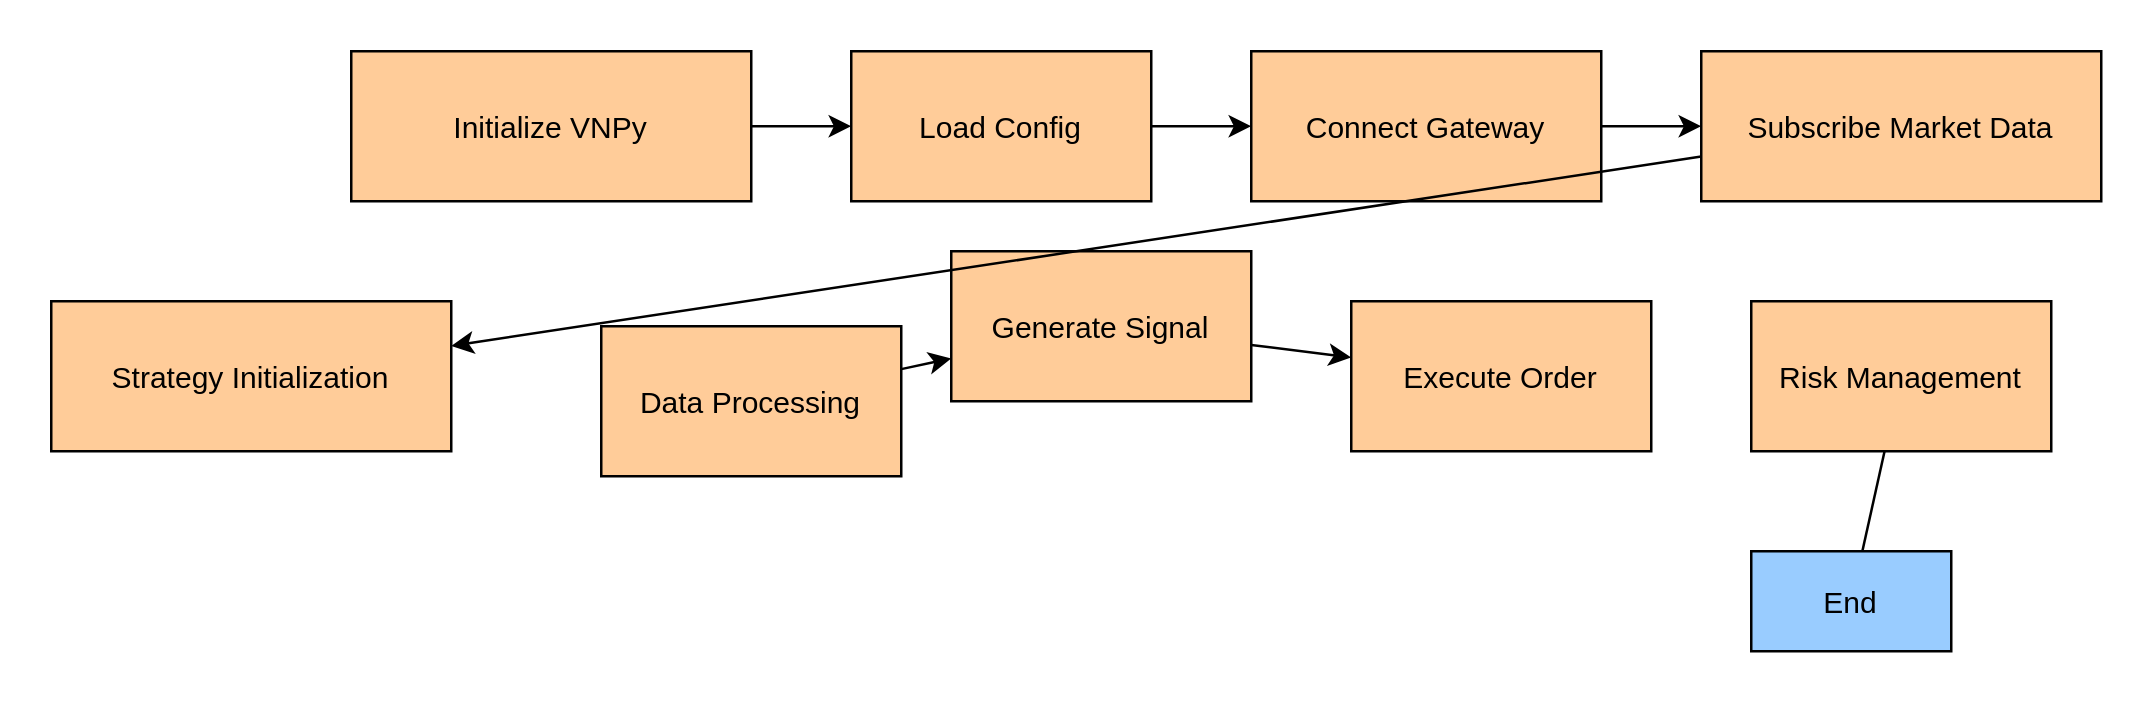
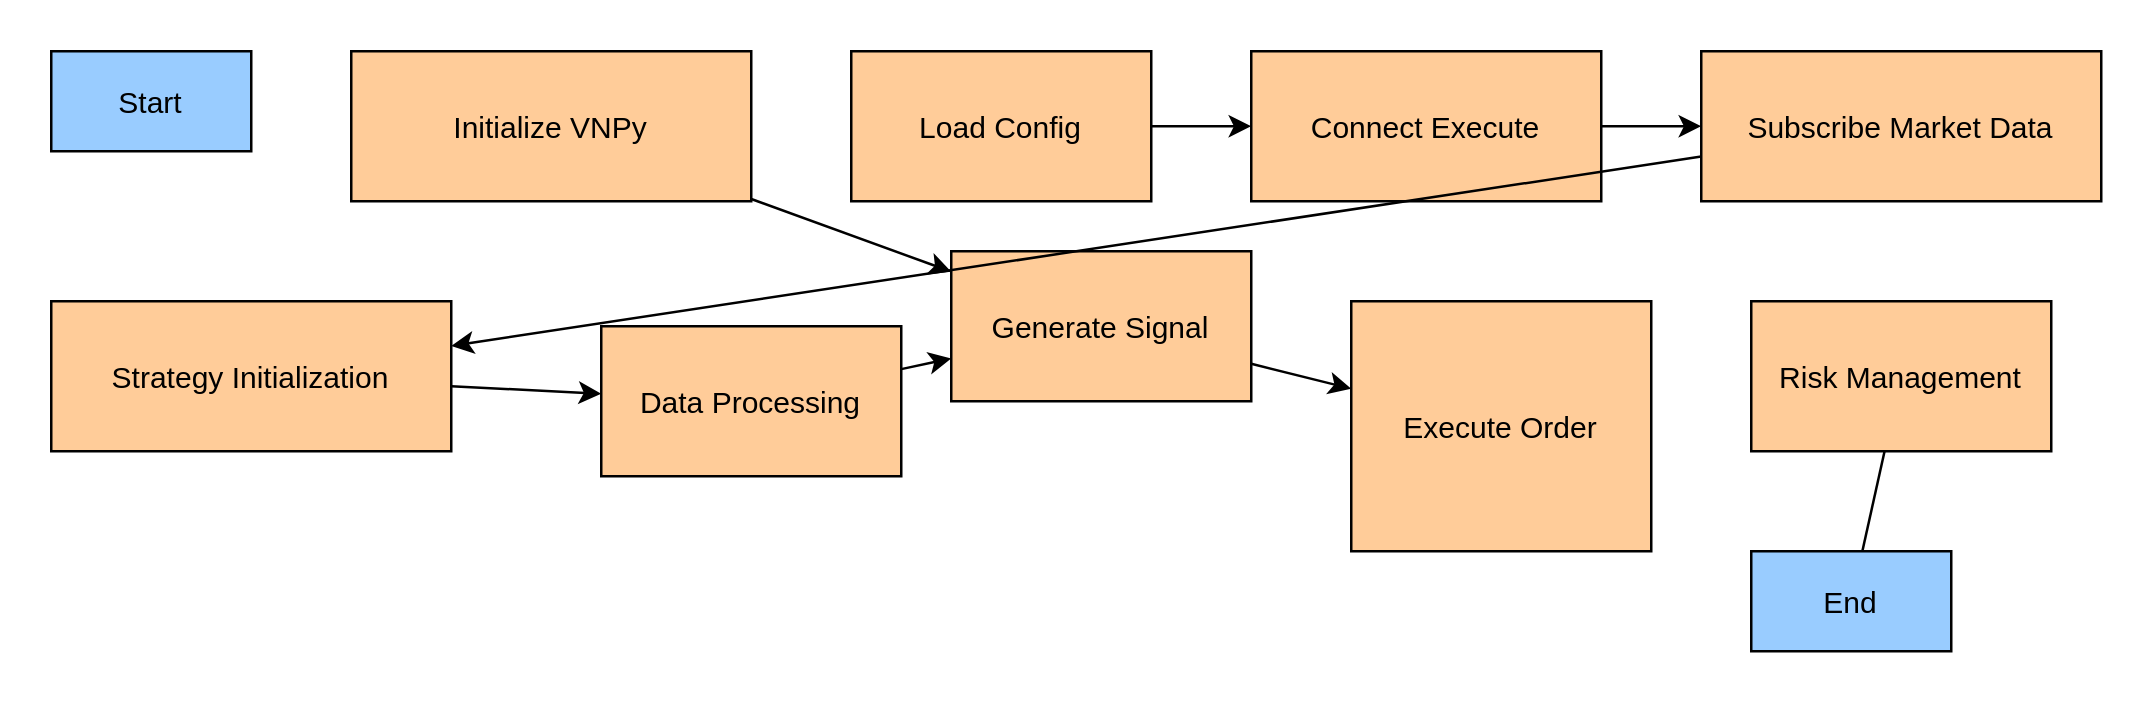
node "Start": added
edge "Initialize VNPy" -> "Load Config": now "Initialize VNPy" -> "Generate Signal"
node "Connect Gateway": label "Connect Gateway" -> "Connect Execute"
node "Execute Order": size 300x150 -> 300x250
edge "Strategy Initialization" -> "Data Processing": added
